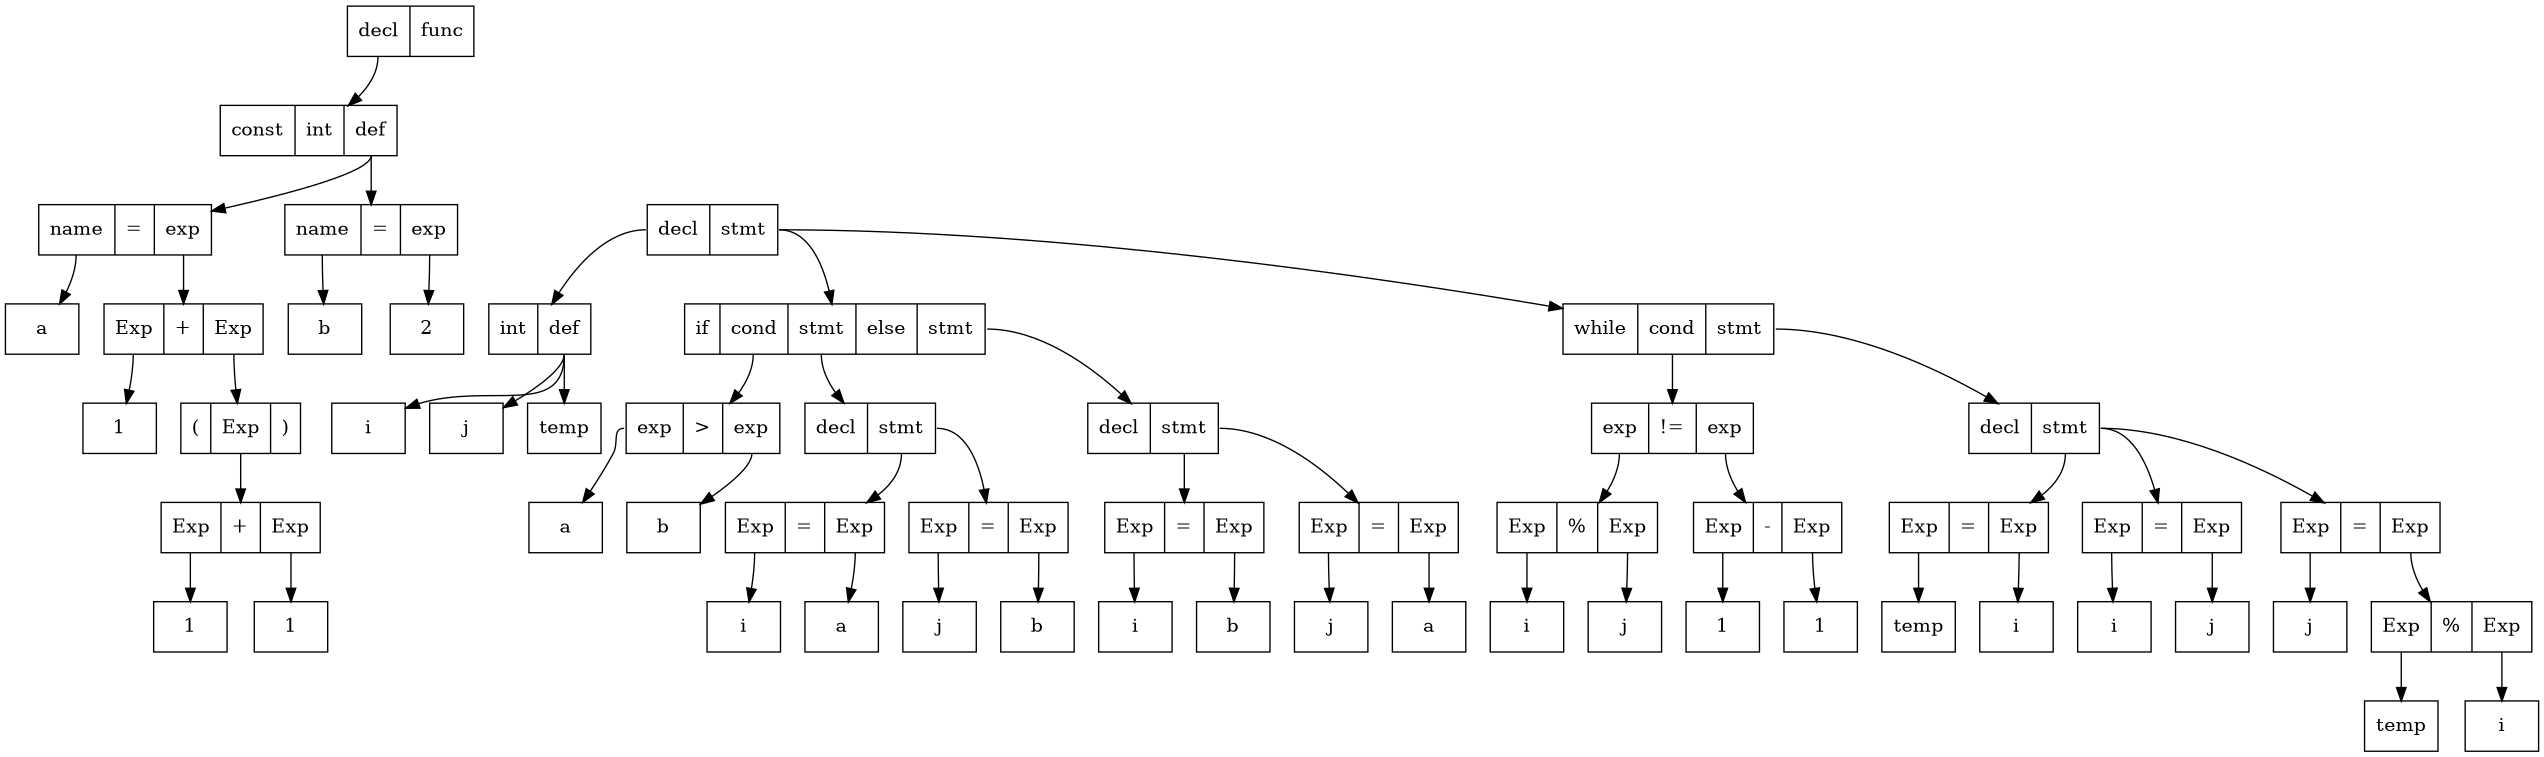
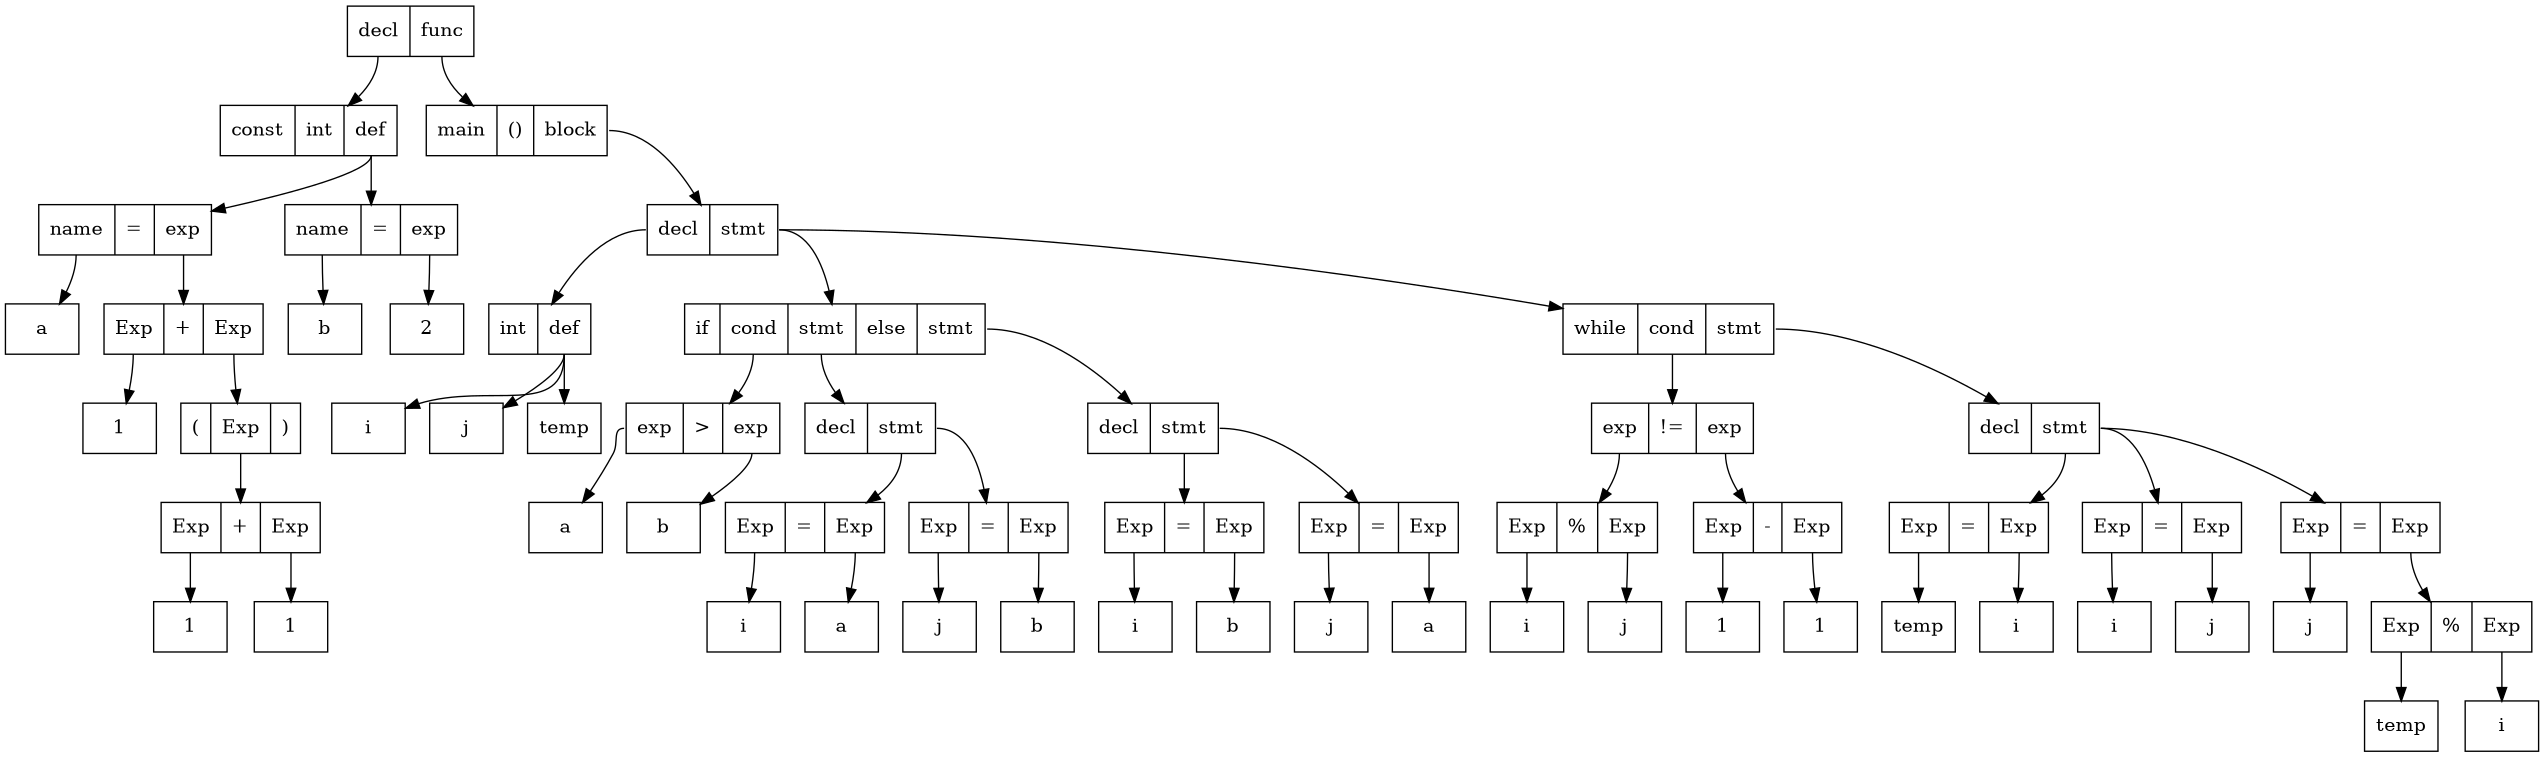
node "main": added
